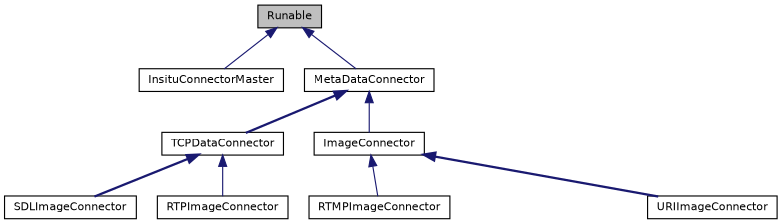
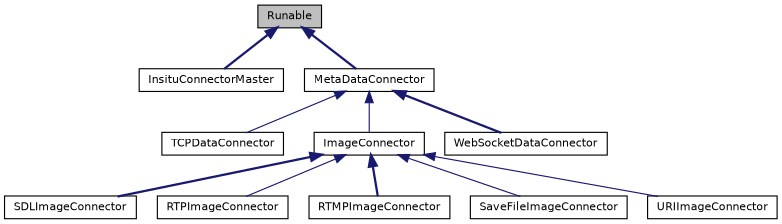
edge "InsituConnectorMaster" -> "Runable": style solid -> bold
edge "MetaDataConnector" -> "Runable": style solid -> bold
edge "TCPDataConnector" -> "MetaDataConnector": style bold -> solid
node "WebSocketDataConnector": added
edge "URIImageConnector" -> "ImageConnector": style bold -> solid
edge "SDLImageConnector" -> "TCPDataConnector": now "SDLImageConnector" -> "ImageConnector"
edge "RTPImageConnector" -> "TCPDataConnector": now "RTPImageConnector" -> "ImageConnector"
edge "RTMPImageConnector" -> "ImageConnector": style solid -> bold
node "SaveFileImageConnector": added
